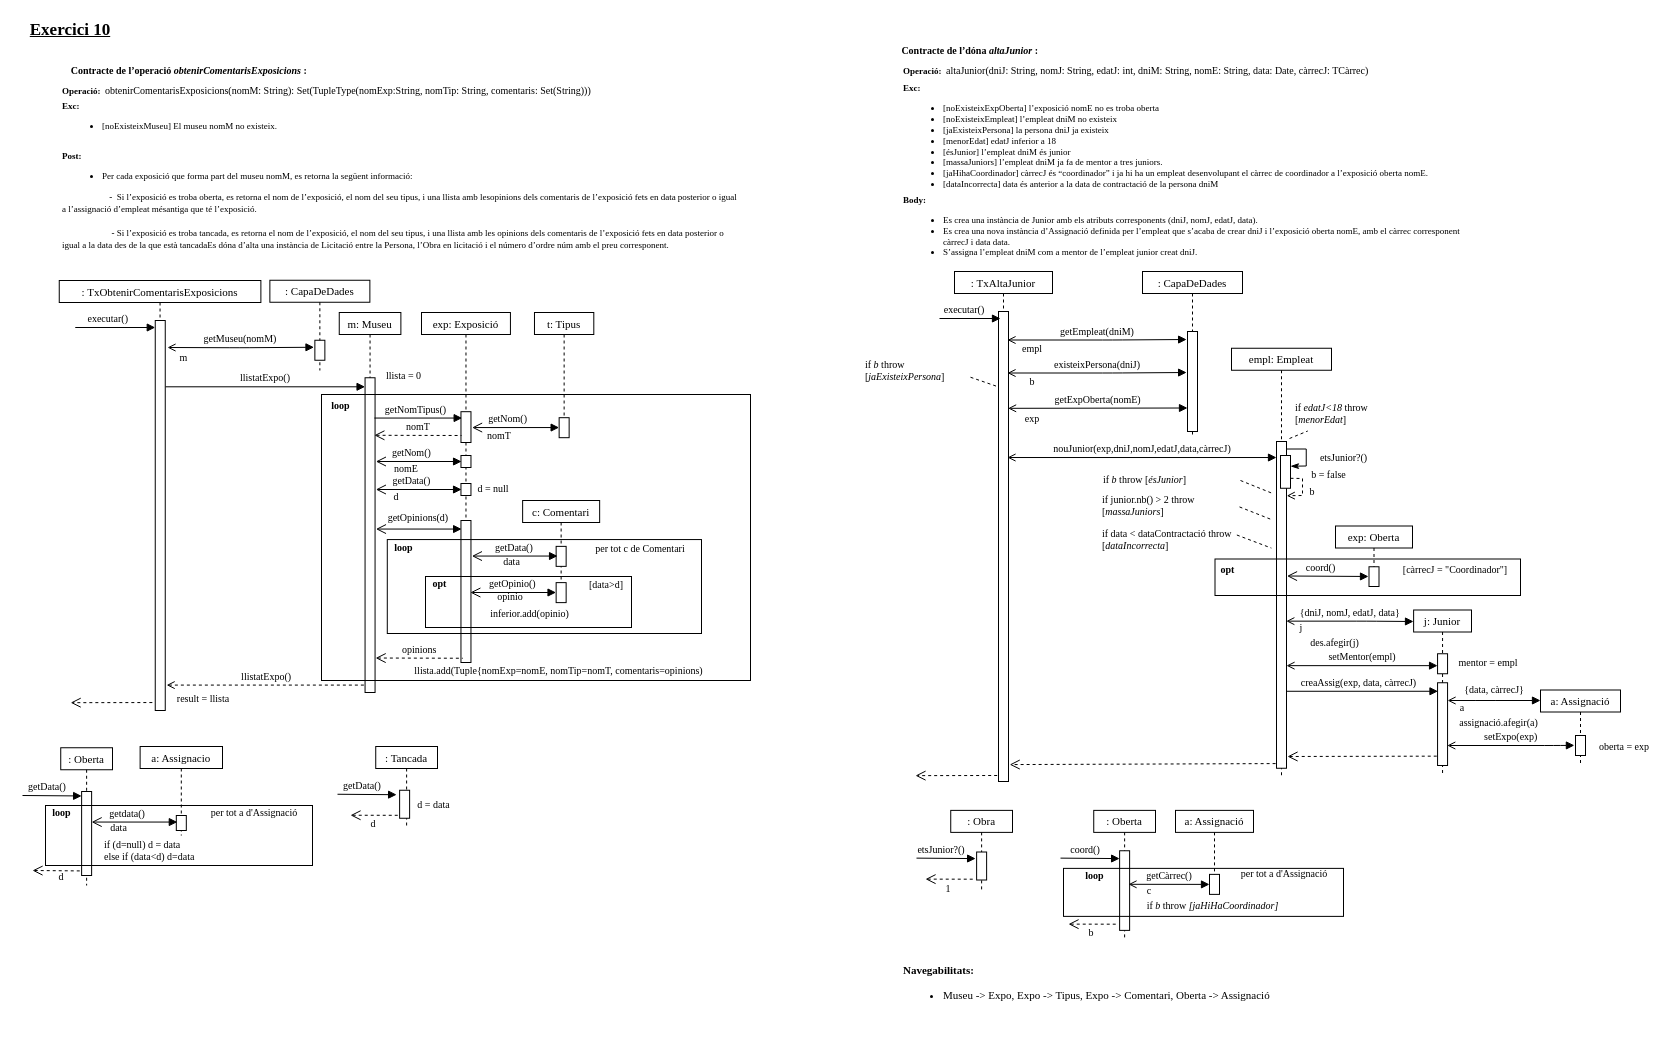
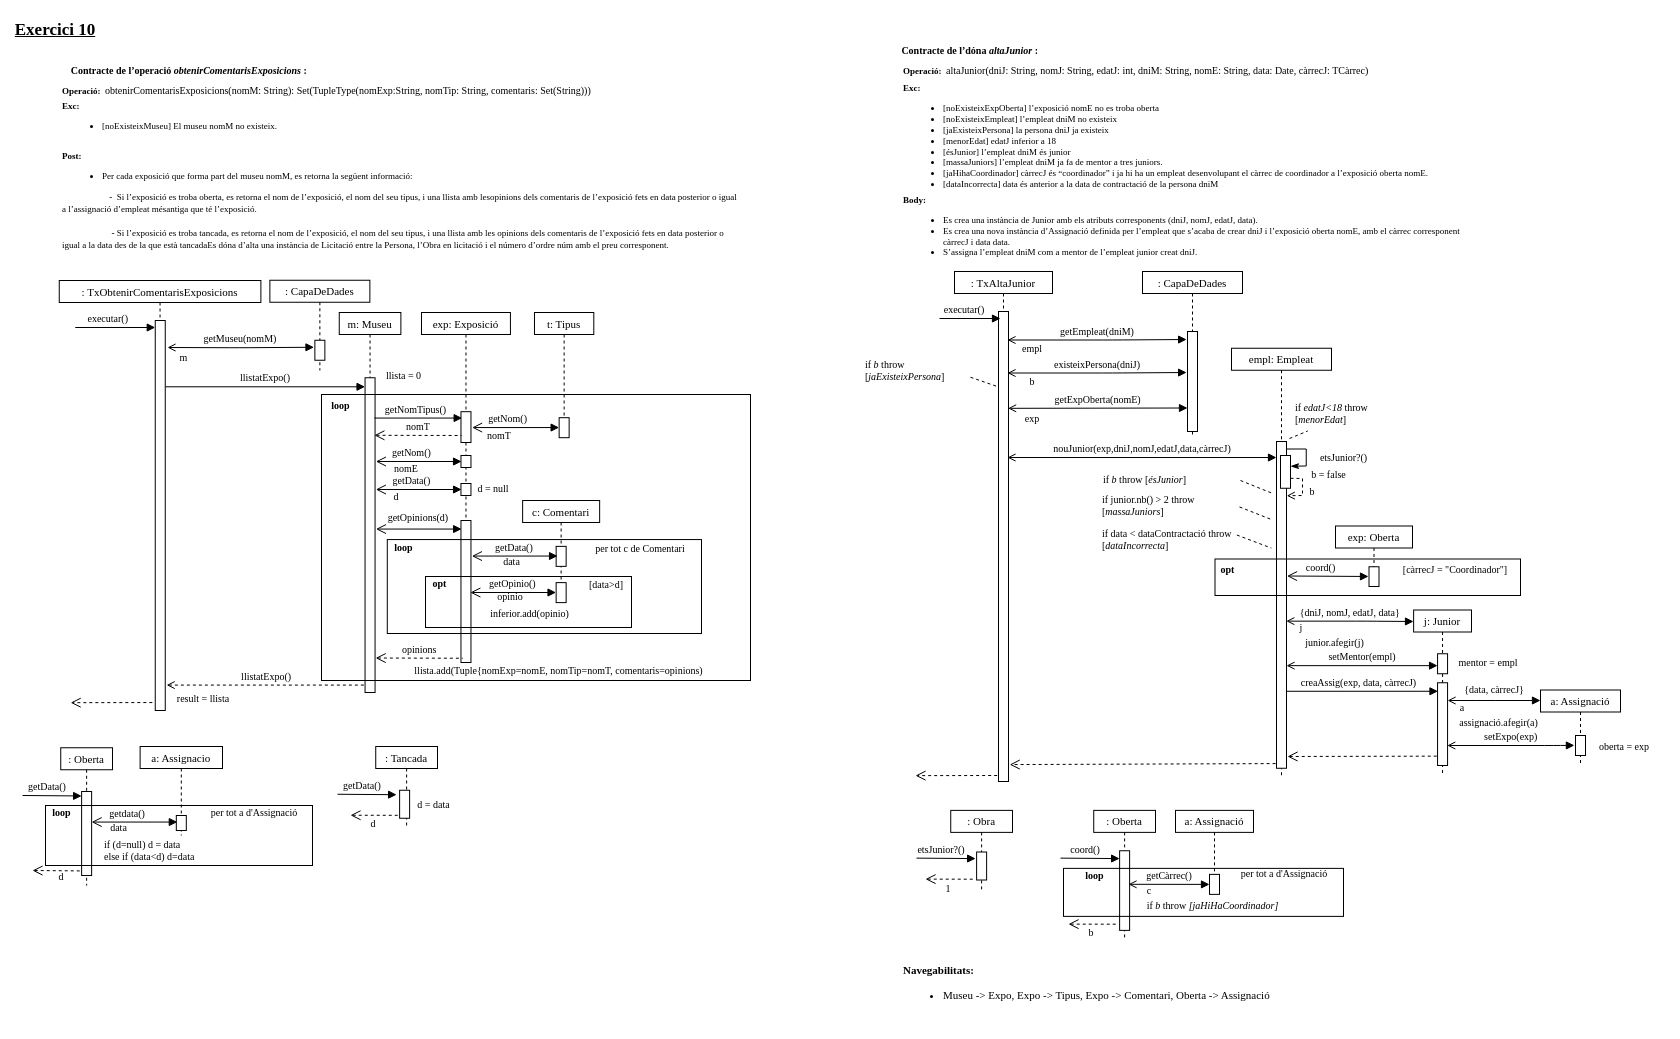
node "Exercici 10": moved (71, 31) -> (56, 31)
node "des.afegir(j)": label "des.afegir(j)" -> "junior.afegir(j)"
